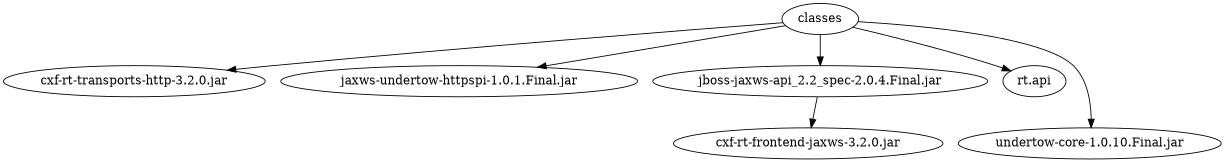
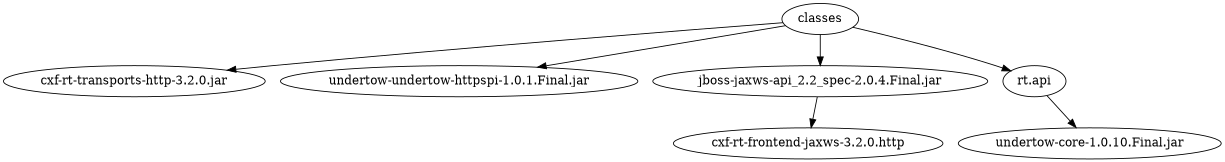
edge "classes" -> "undertow-core-1.0.10.Final.jar": now "rt.api" -> "undertow-core-1.0.10.Final.jar"
node "jaxws-undertow-httpspi-1.0.1.Final.jar": label "jaxws-undertow-httpspi-1.0.1.Final.jar" -> "undertow-undertow-httpspi-1.0.1.Final.jar"
node "cxf-rt-frontend-jaxws-3.2.0.jar": label "cxf-rt-frontend-jaxws-3.2.0.jar" -> "cxf-rt-frontend-jaxws-3.2.0.http"
